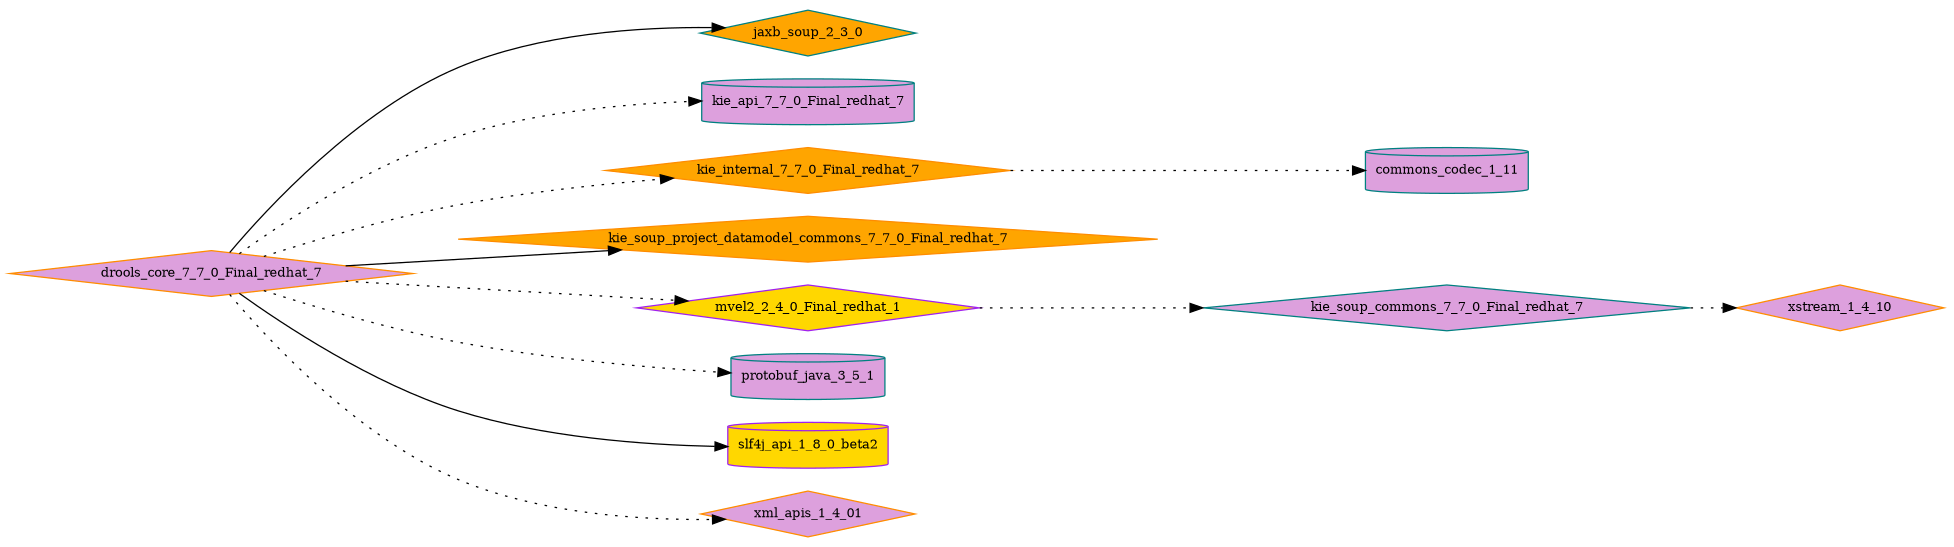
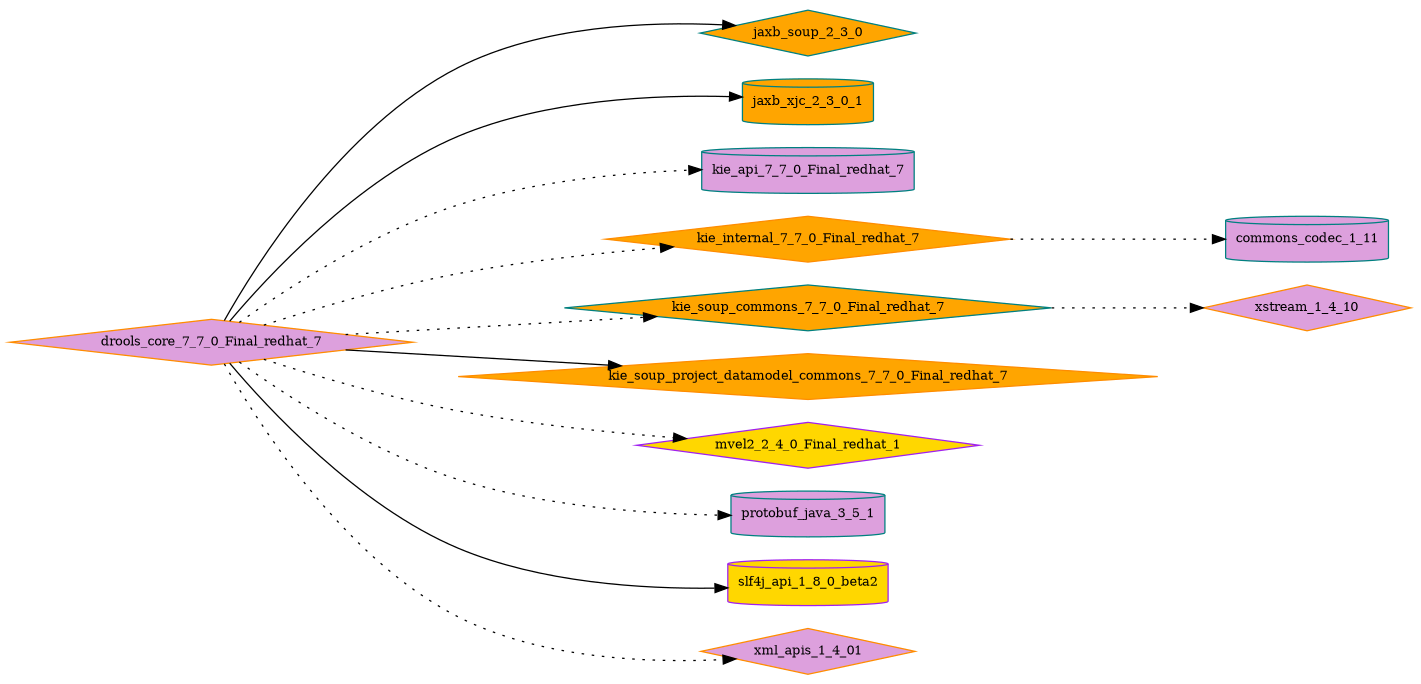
node "jaxb_xjc_2_3_0_1": added
edge "mvel2_2_4_0_Final_redhat_1" -> "kie_soup_commons_7_7_0_Final_redhat_7": now "drools_core_7_7_0_Final_redhat_7" -> "kie_soup_commons_7_7_0_Final_redhat_7"
node "kie_soup_commons_7_7_0_Final_redhat_7": fillcolor plum -> orange
